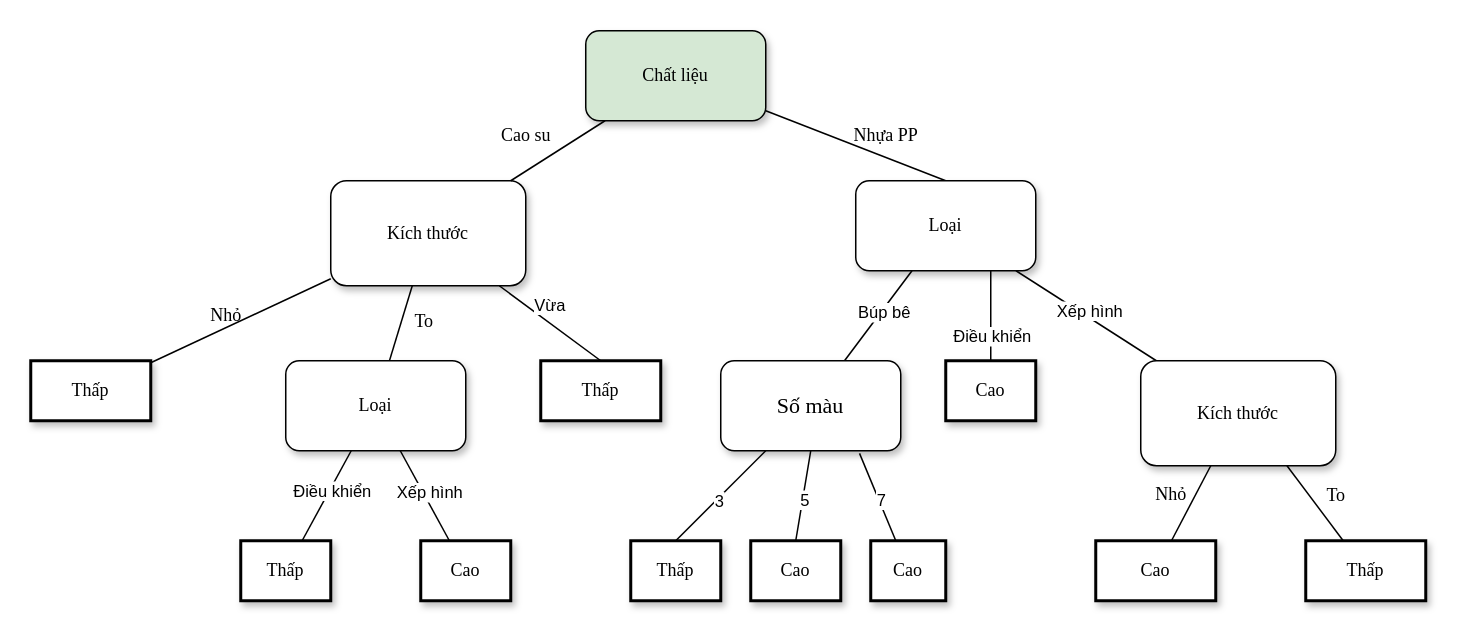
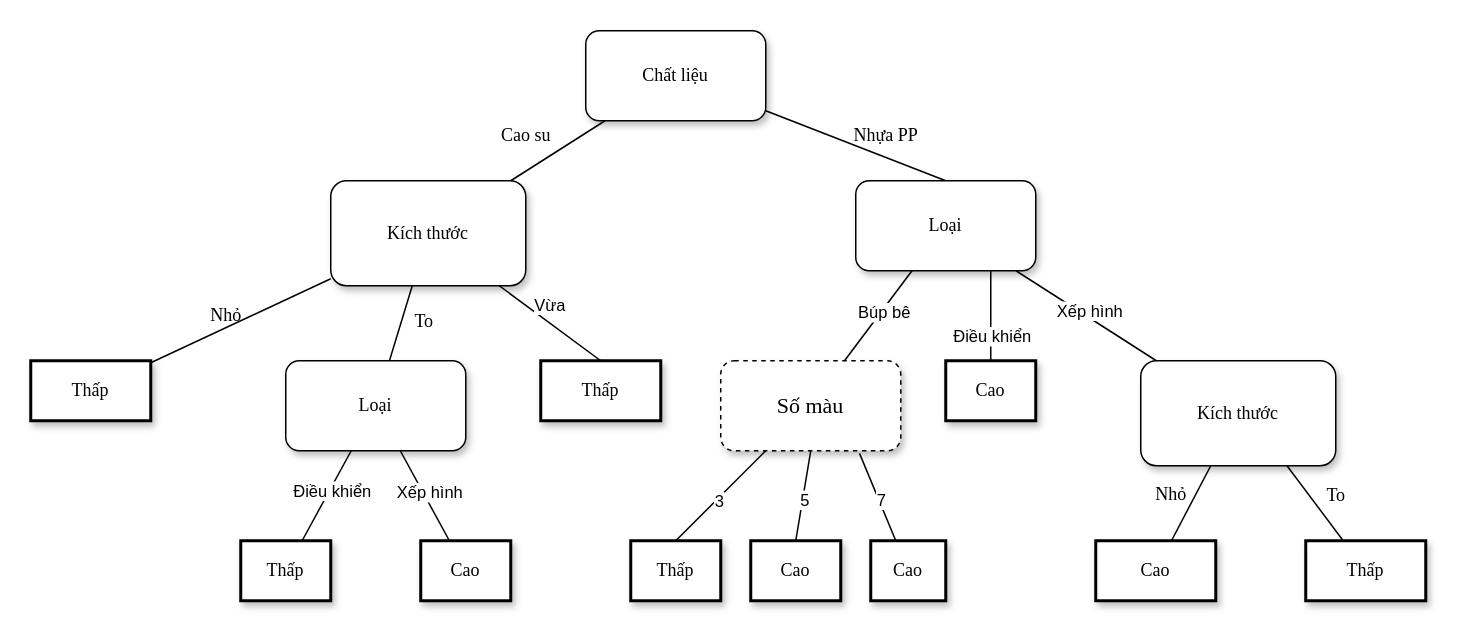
node "Chất liệu": fillcolor #d5e8d4 -> #ffffff
node "Số màu": style solid -> dashed
